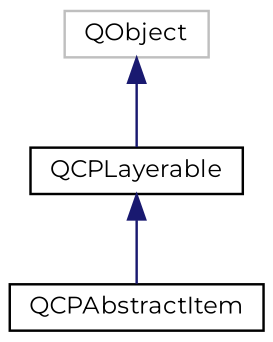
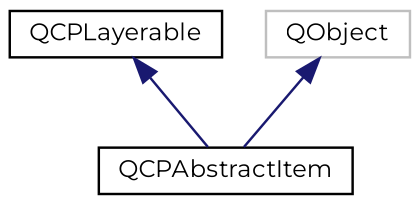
edge "QCPLayerable" -> "QObject": now "QCPAbstractItem" -> "QObject"
